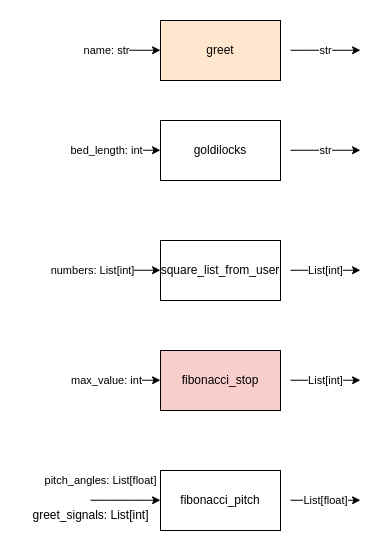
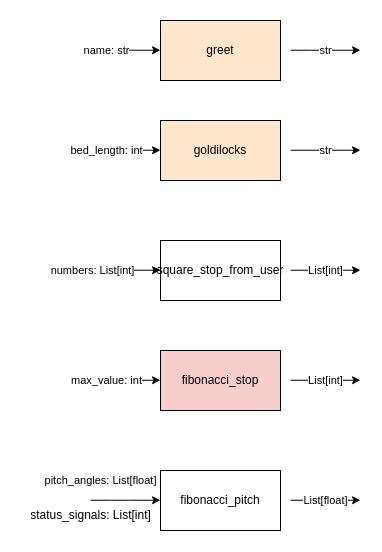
node "goldilocks": fillcolor #ffffff -> #ffe6cc
node "square_list_from_user": label "square_list_from_user" -> "square_stop_from_user"
node "greet_signals: List[int]": label "greet_signals: List[int]" -> "status_signals: List[int]"
